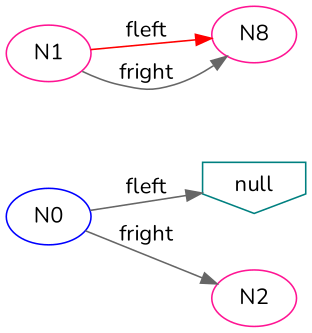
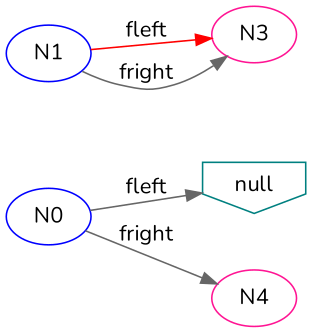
node "N8": label "N8" -> "N3"
node "N1": color deeppink -> blue
node "N2": label "N2" -> "N4"
